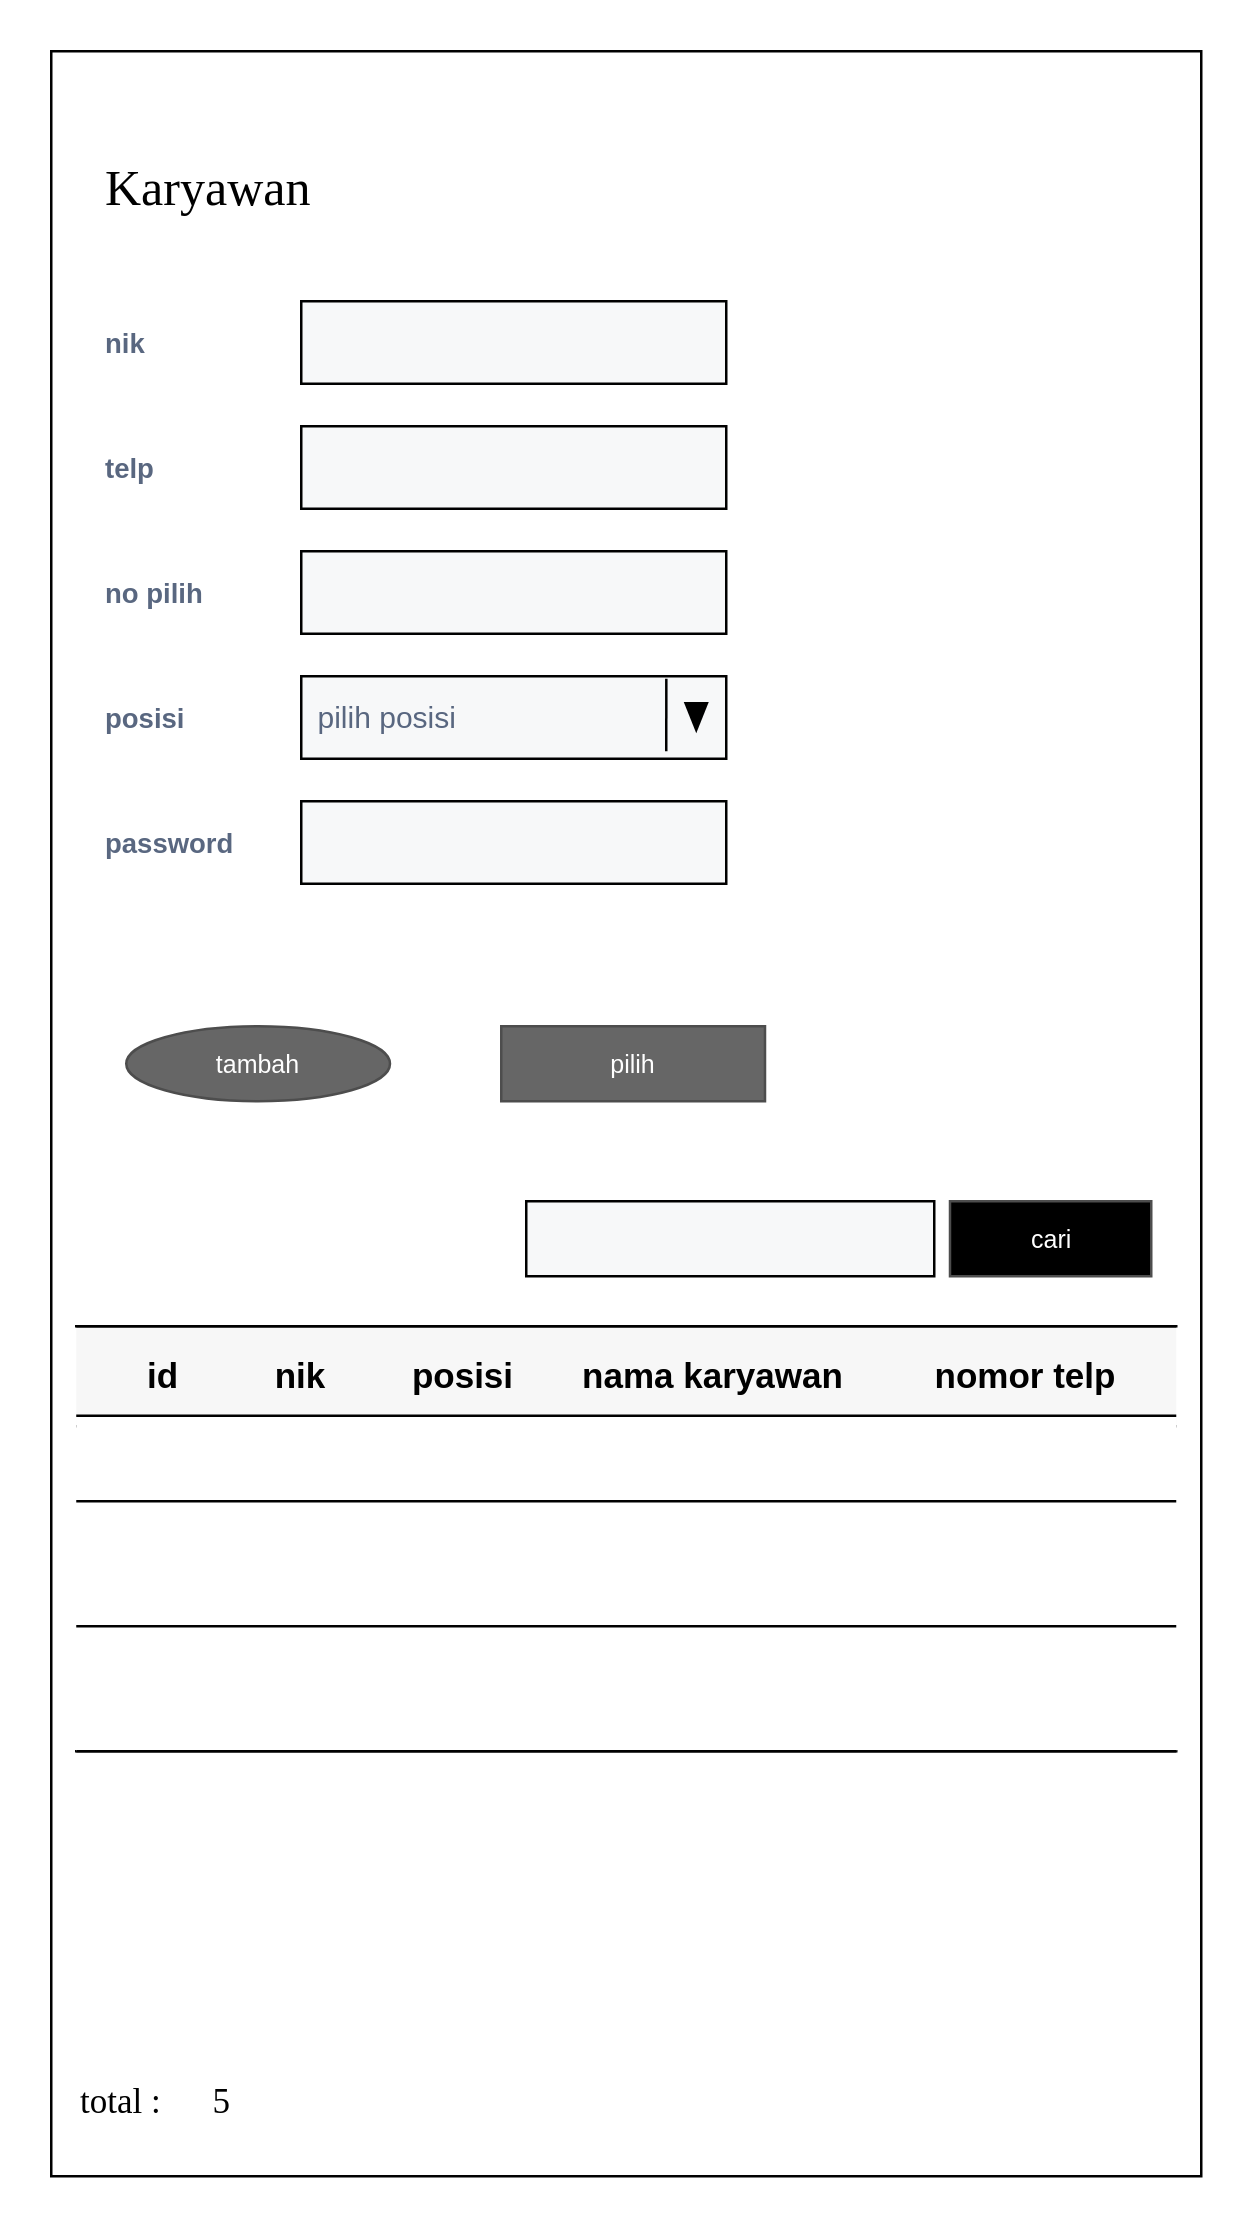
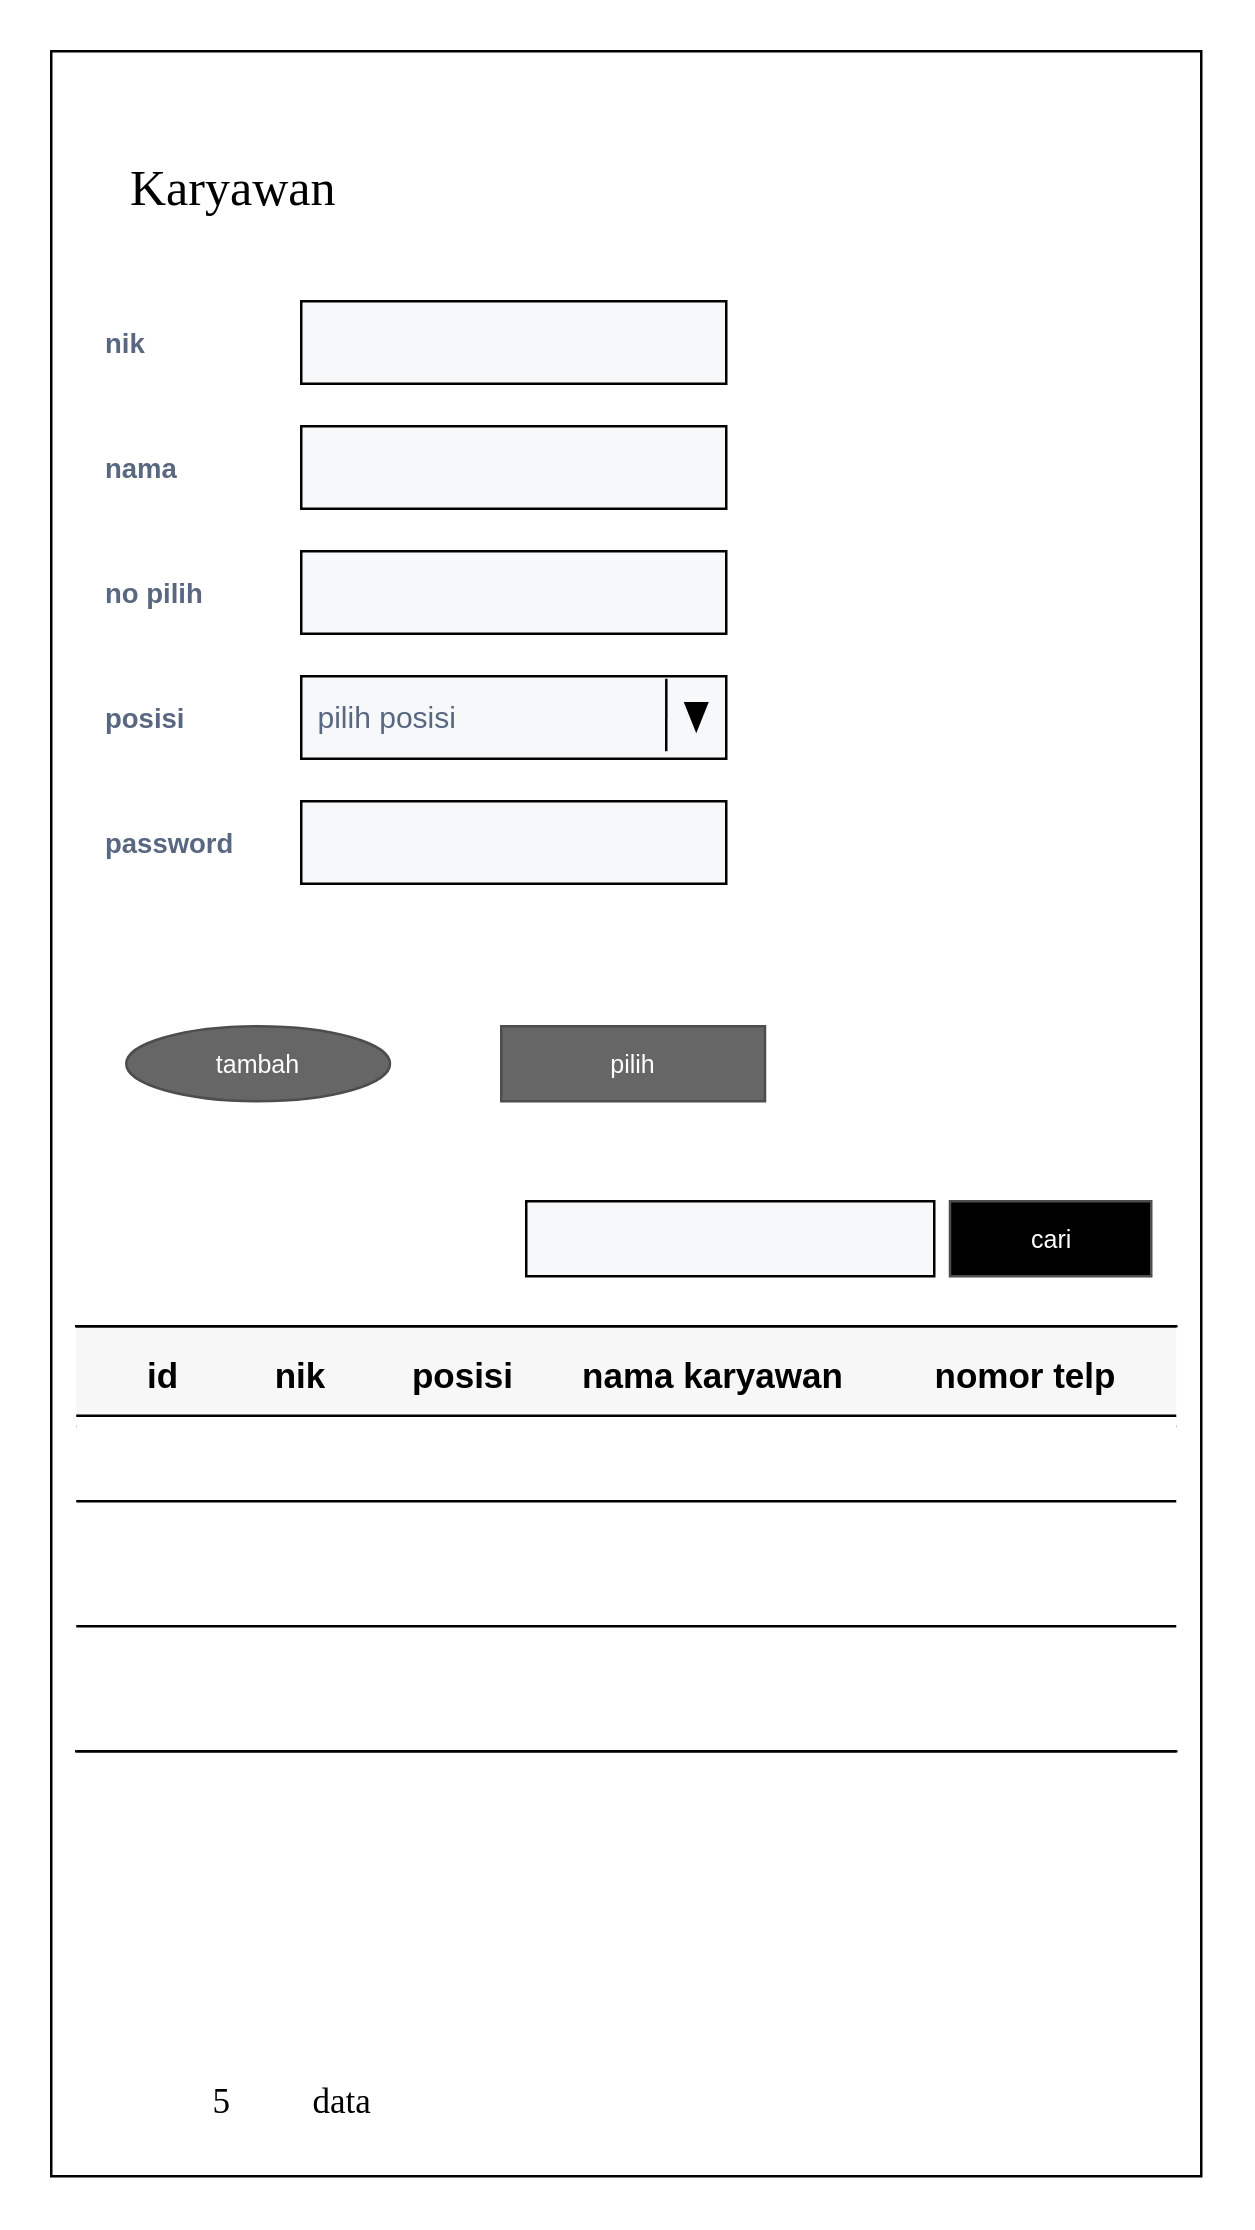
node "Karyawan": moved (626, 176) -> (651, 176)
node "telp": label "telp" -> "nama"
node "total :": removed
node "data": added
